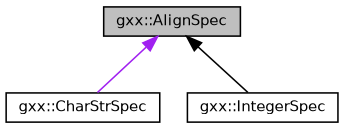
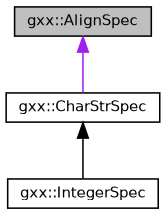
edge "gxx::IntegerSpec" -> "gxx::AlignSpec": now "gxx::IntegerSpec" -> "gxx::CharStrSpec"
